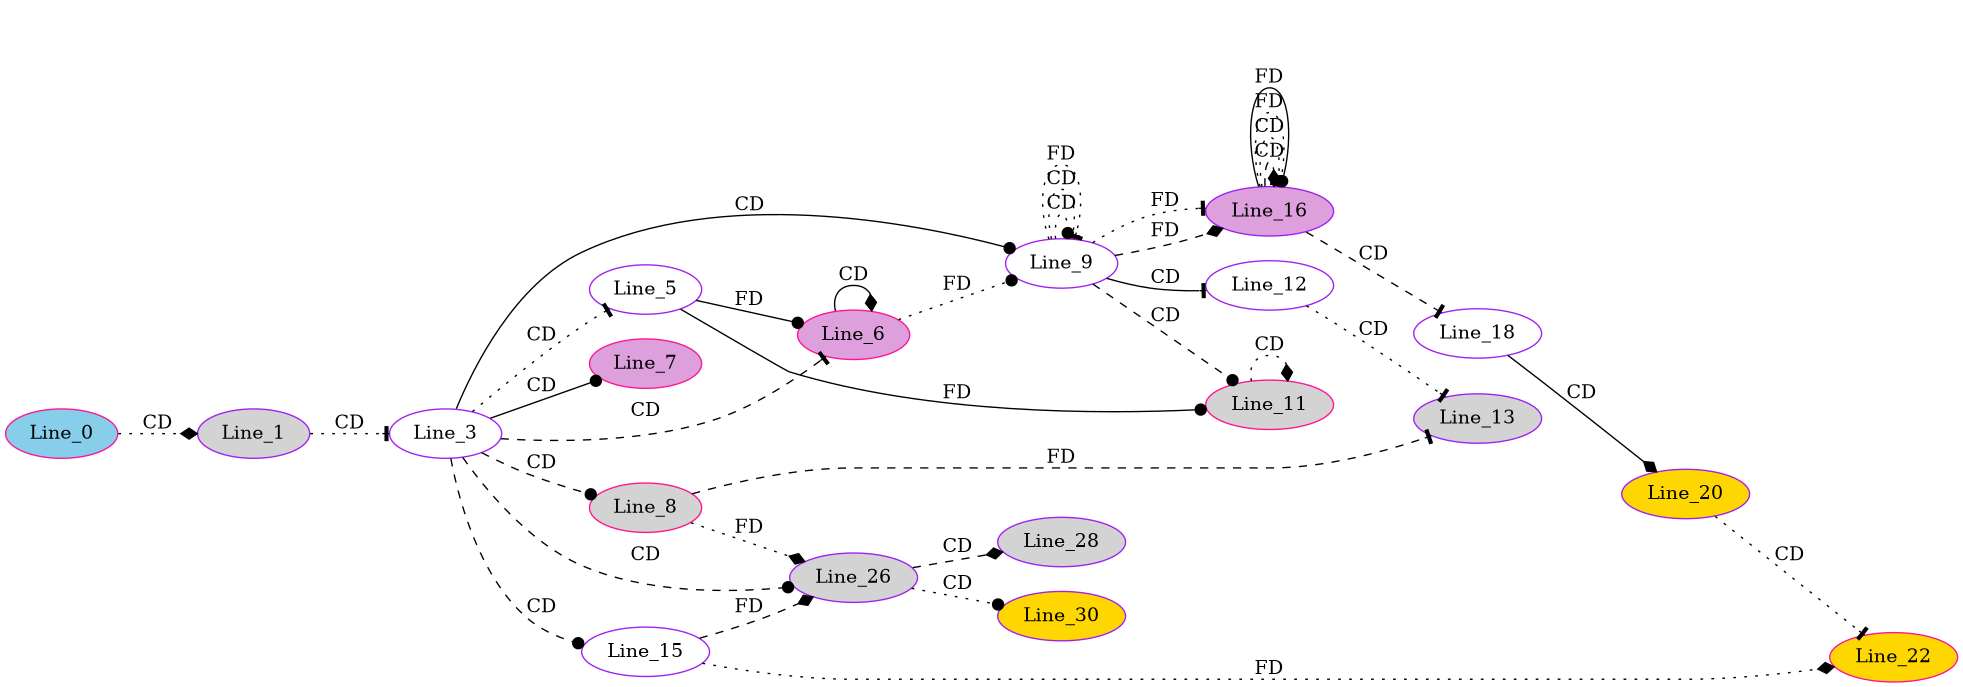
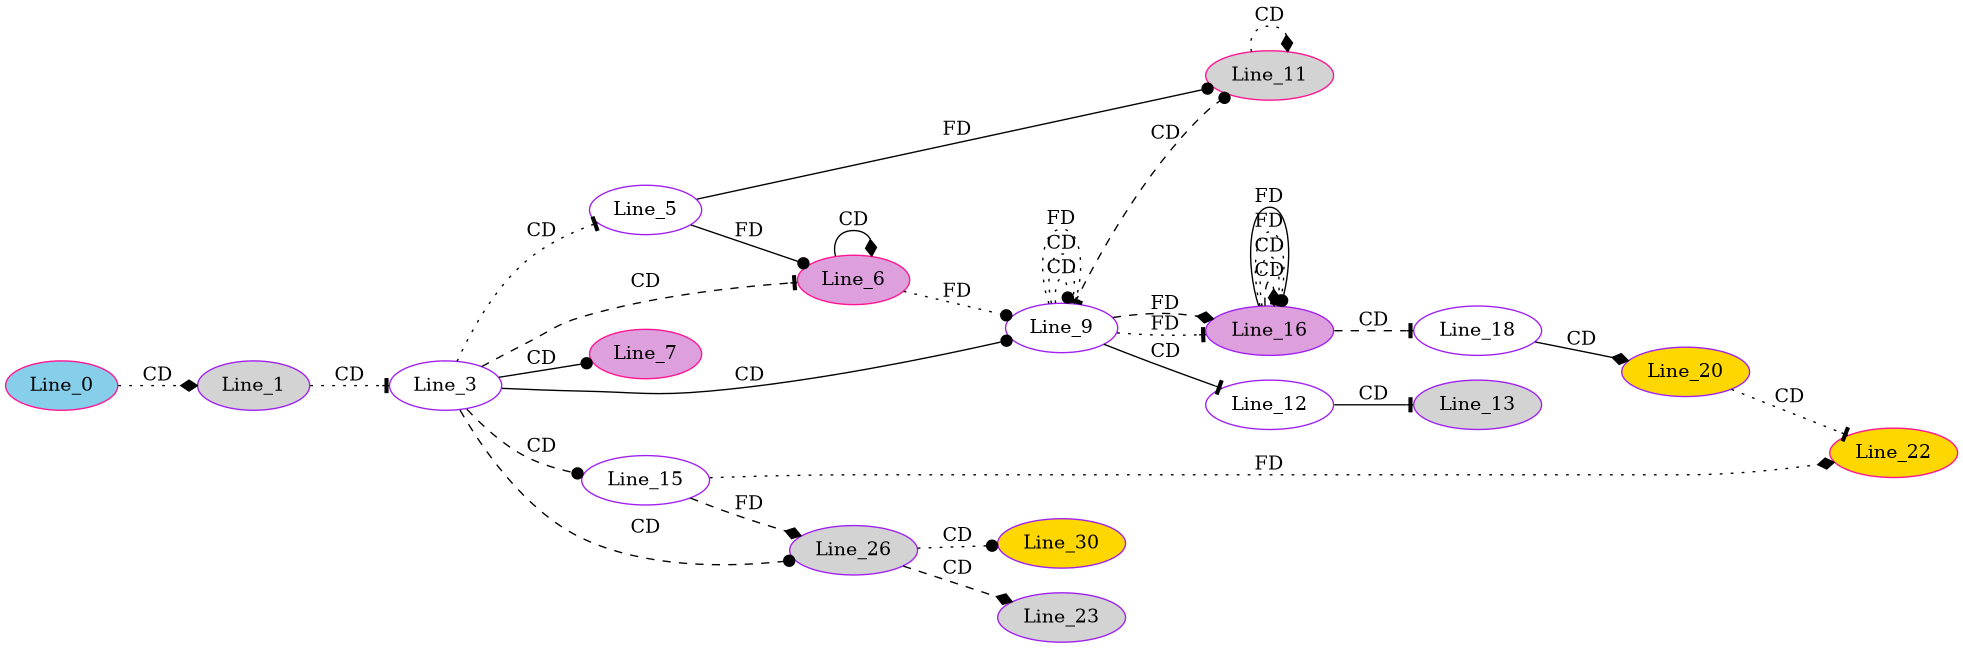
edge "Line_12" -> "Line_13": style dotted -> solid
node "Line_8": removed
node "Line_28": label "Line_28" -> "Line_23"
